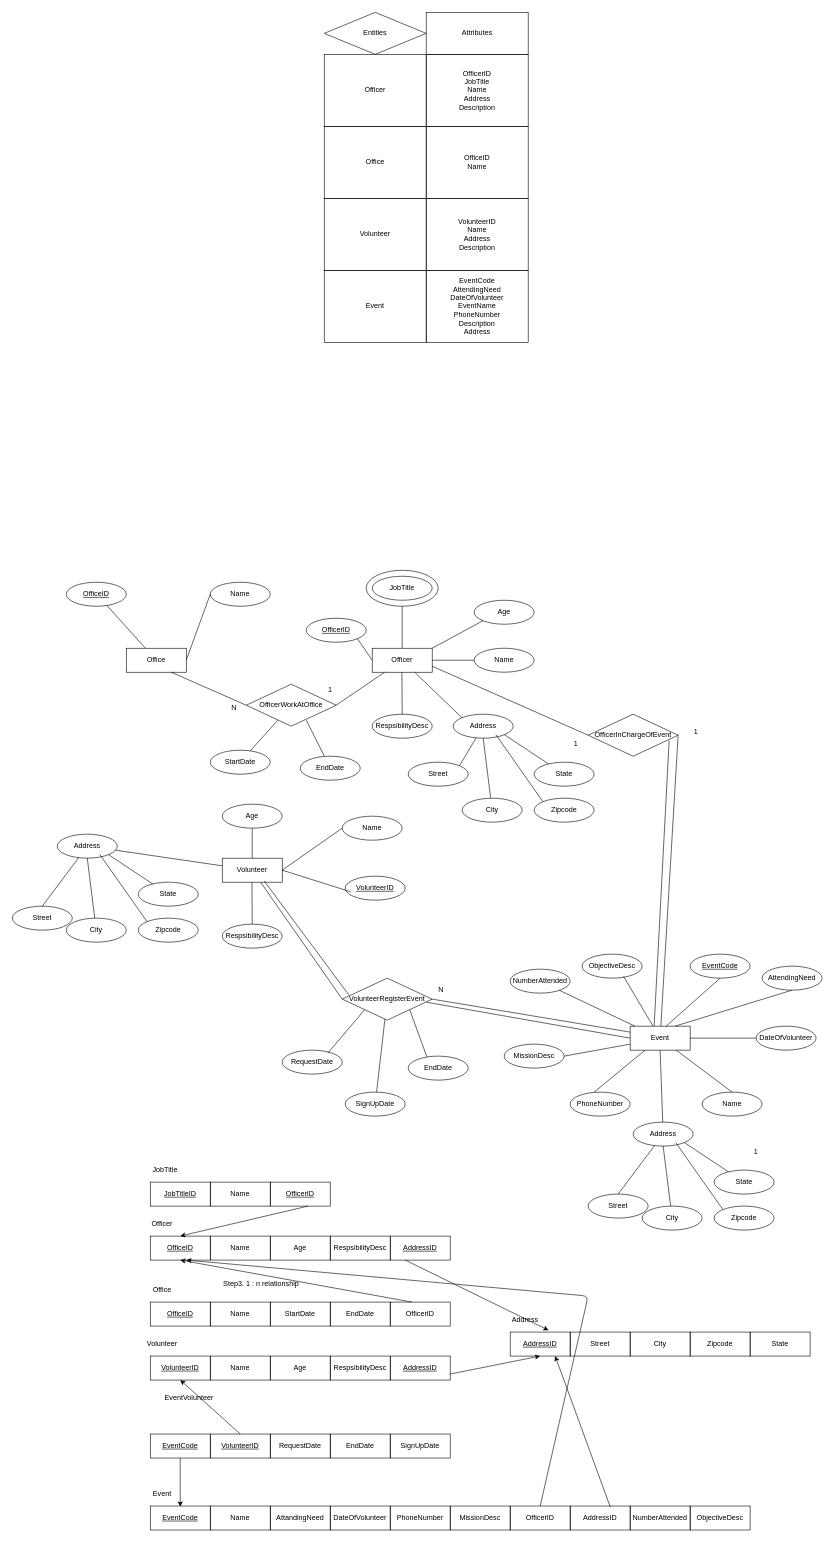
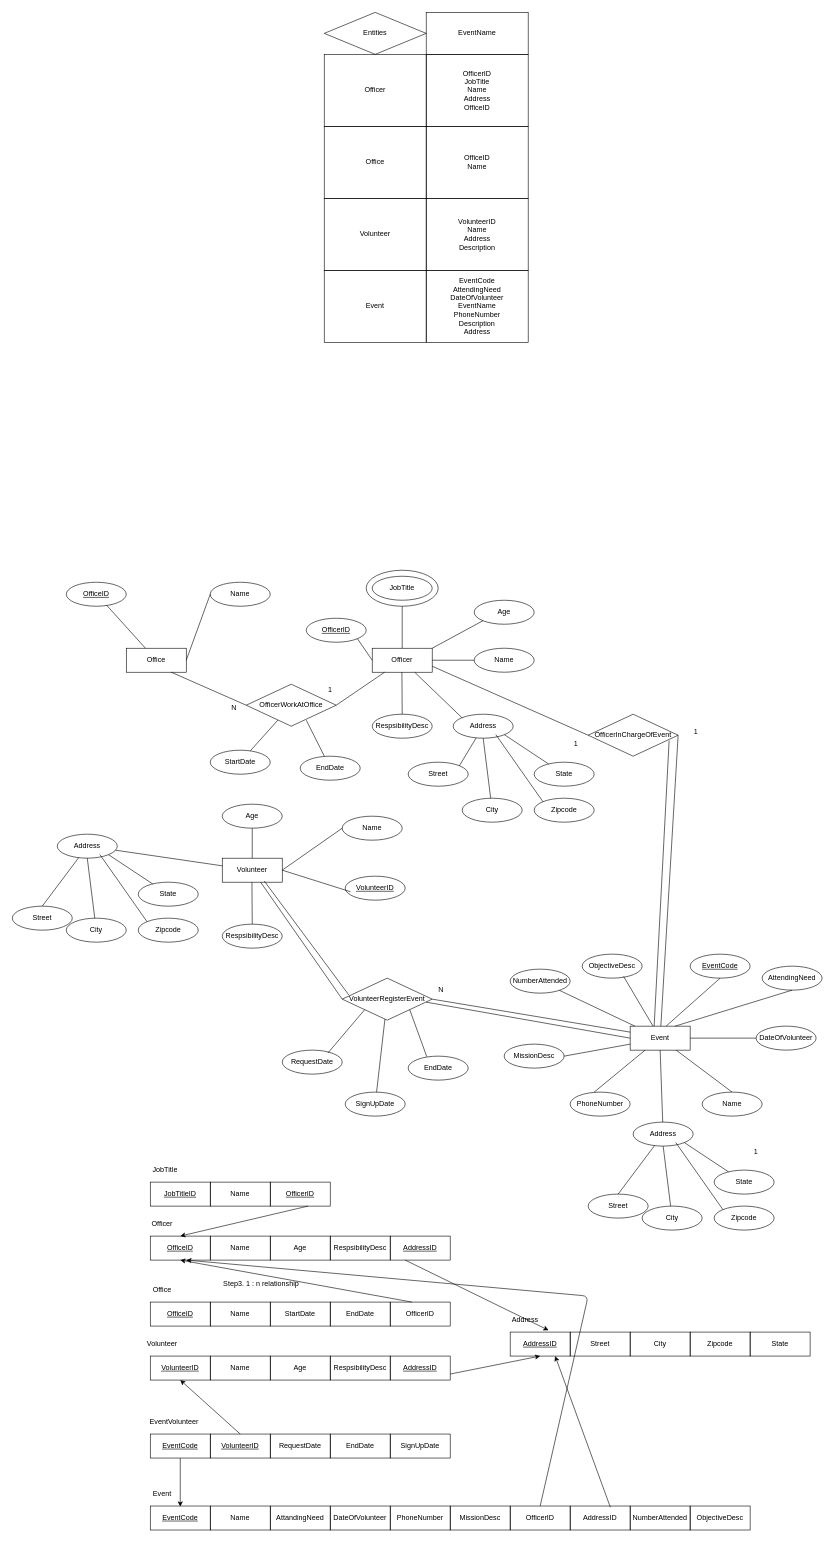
node "Attributes": label "Attributes" -> "EventName"
node "OfficerID JobTitle Name Address Description": label "OfficerID JobTitle Name Address Description" -> "OfficerID JobTitle Name Address OfficeID"
node "EventVolunteer": moved (189, 1398) -> (174, 1422)
